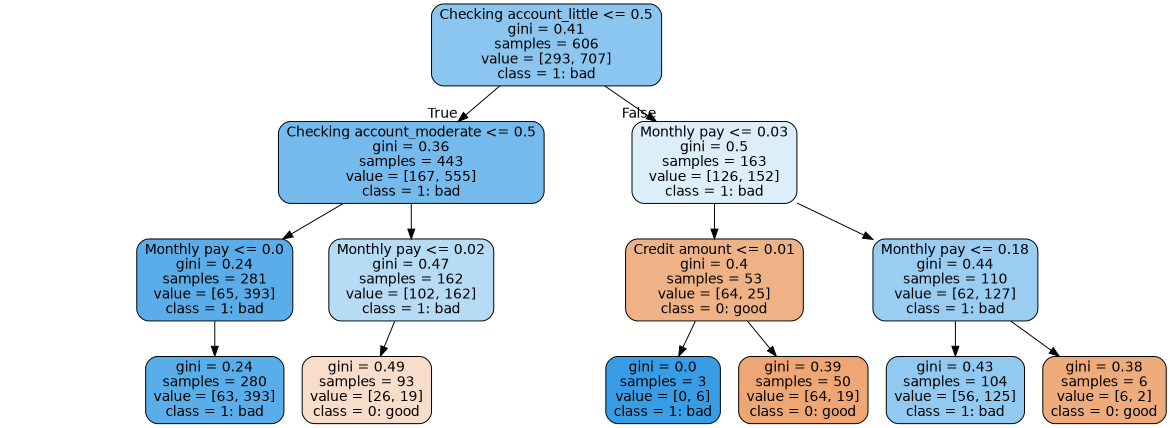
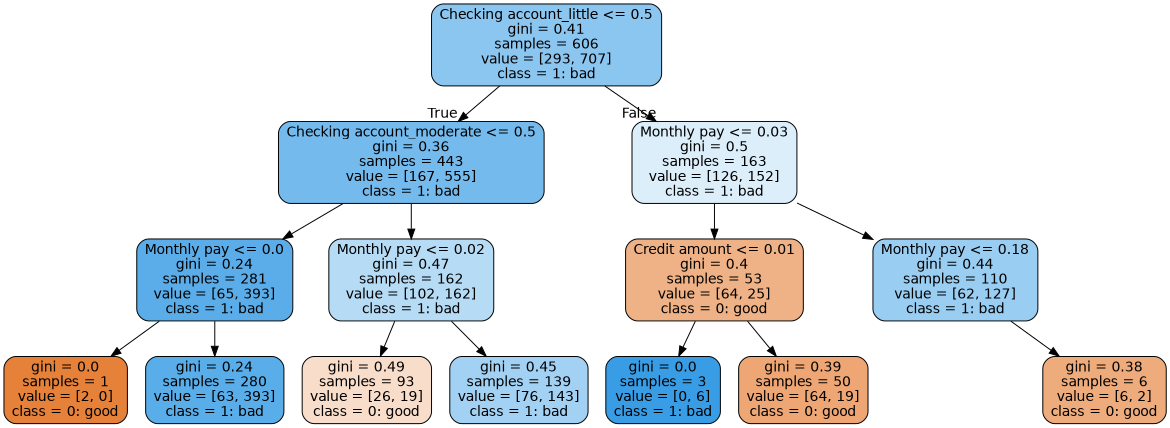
node "gini = 0.0 samples = 1 value = [2, 0] class = 0: good": added
node "gini = 0.45 samples = 139 value = [76, 143] class = 1: bad": added
node "gini = 0.43 samples = 104 value = [56, 125] class = 1: bad": removed
